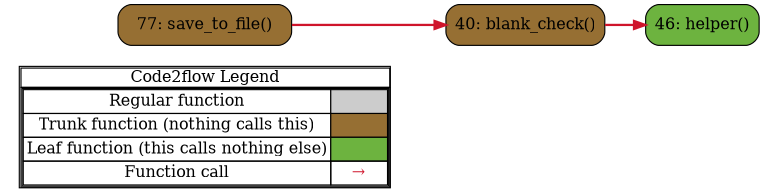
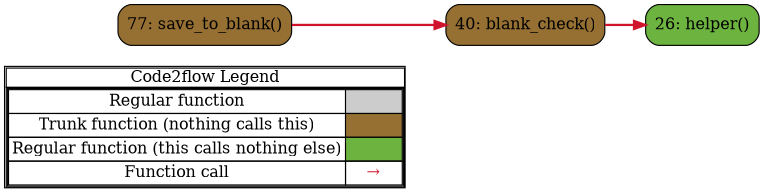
node "77: save_to_file()": label "77: save_to_file()" -> "77: save_to_blank()"
node "46: helper()": label "46: helper()" -> "26: helper()"
node "Code2flow Legend": text "Leaf function (this calls nothing else)" -> "Regular function (this calls nothing else)"
